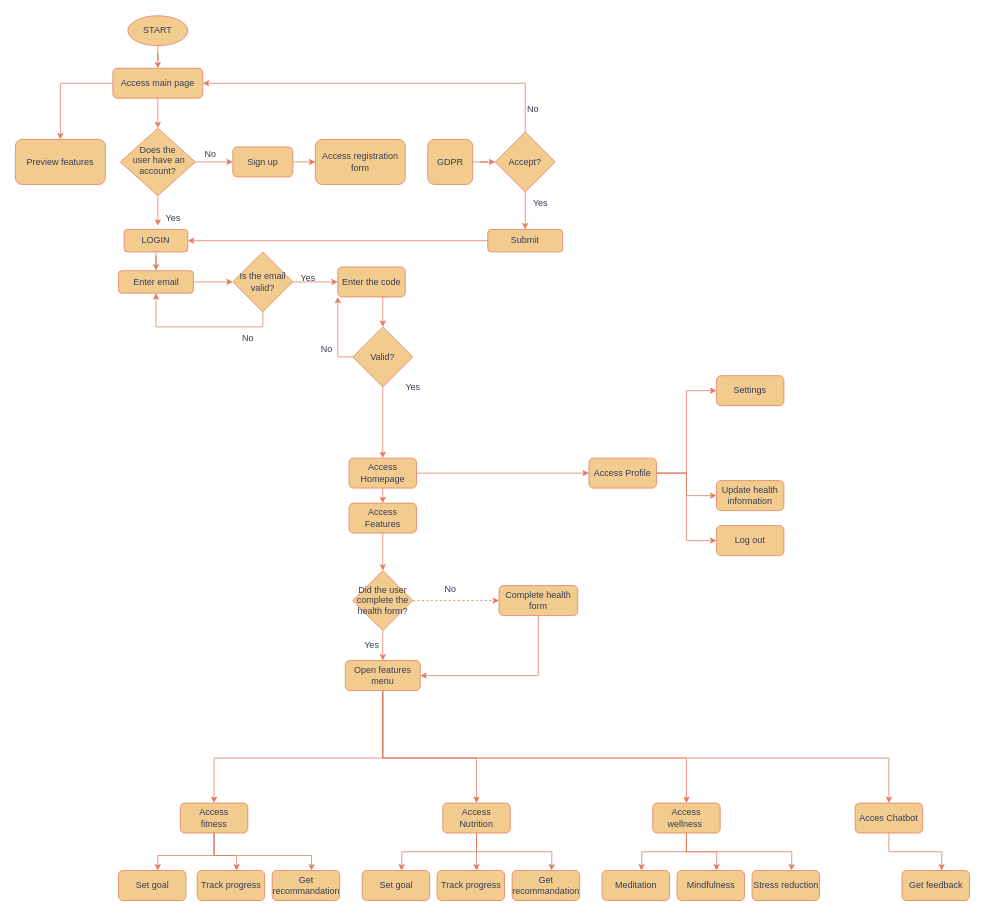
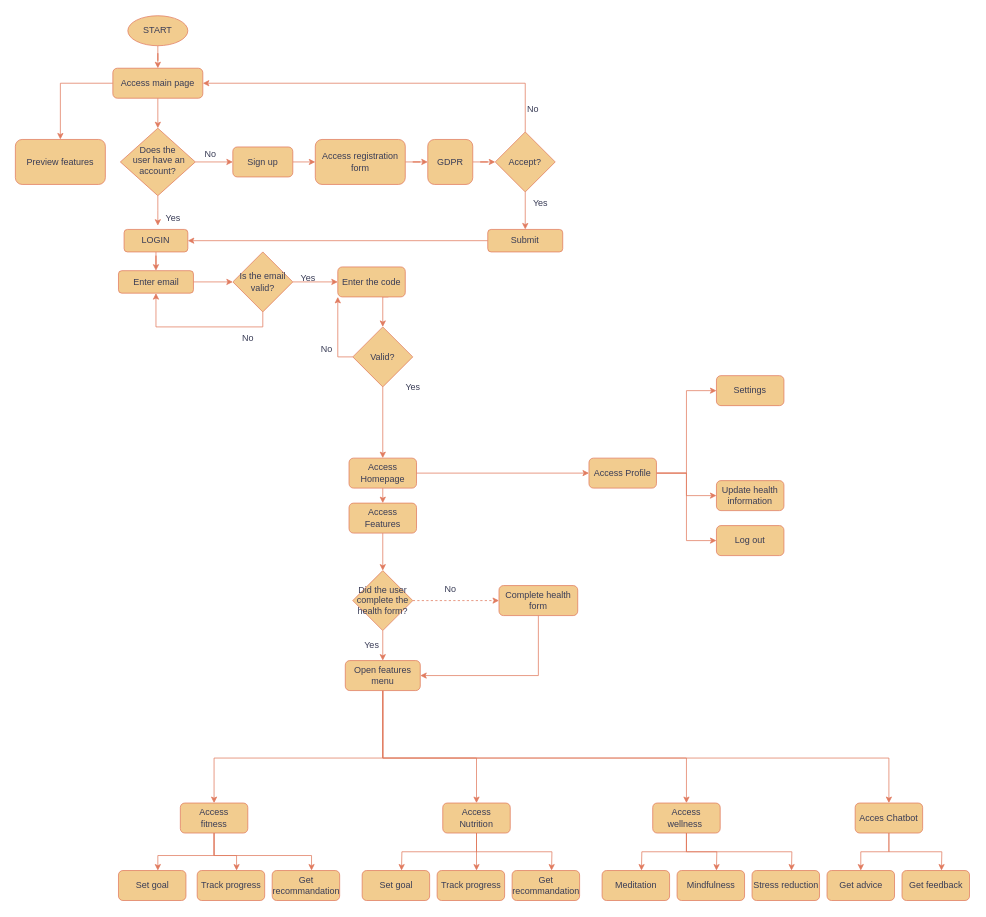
edge "Access registration form" -> "GDPR": added
edge "Acces Chatbot" -> "Get advice": added
node "Get advice": added
